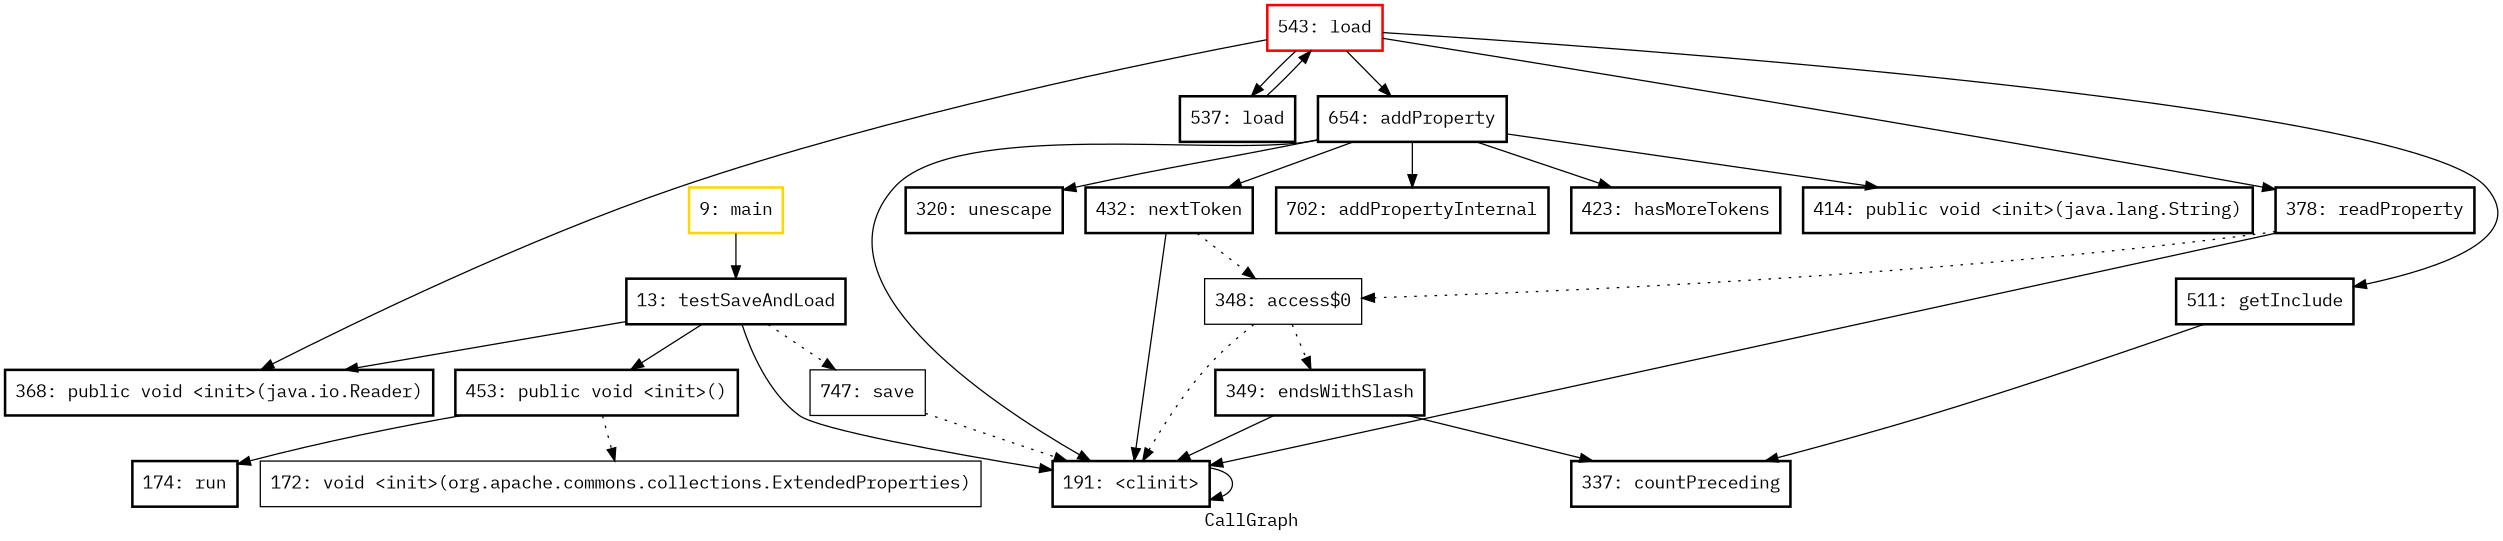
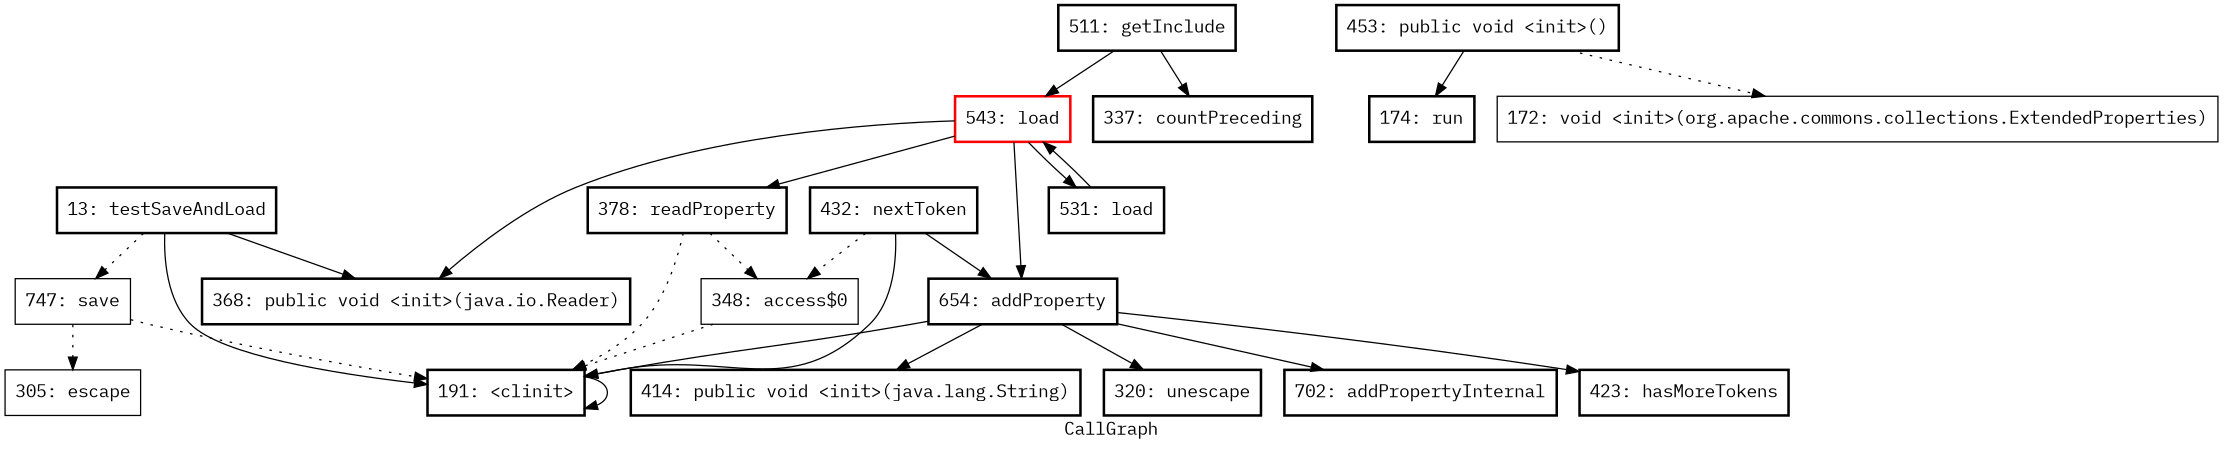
edge "543: load" -> "511: getInclude": reversed
node "537: load": label "537: load" -> "531: load"
edge "654: addProperty" -> "432: nextToken": reversed
node "9: main": removed
edge "13: testSaveAndLoad" -> "453: public void <init>()": removed
edge "378: readProperty" -> "191: <clinit>": style solid -> dotted
node "305: escape": added
node "349: endsWithSlash": removed
